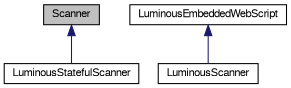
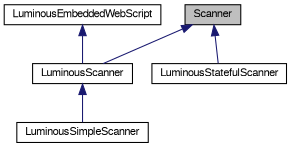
edge "LuminousScanner" -> "Scanner": added
node "LuminousSimpleScanner": added
